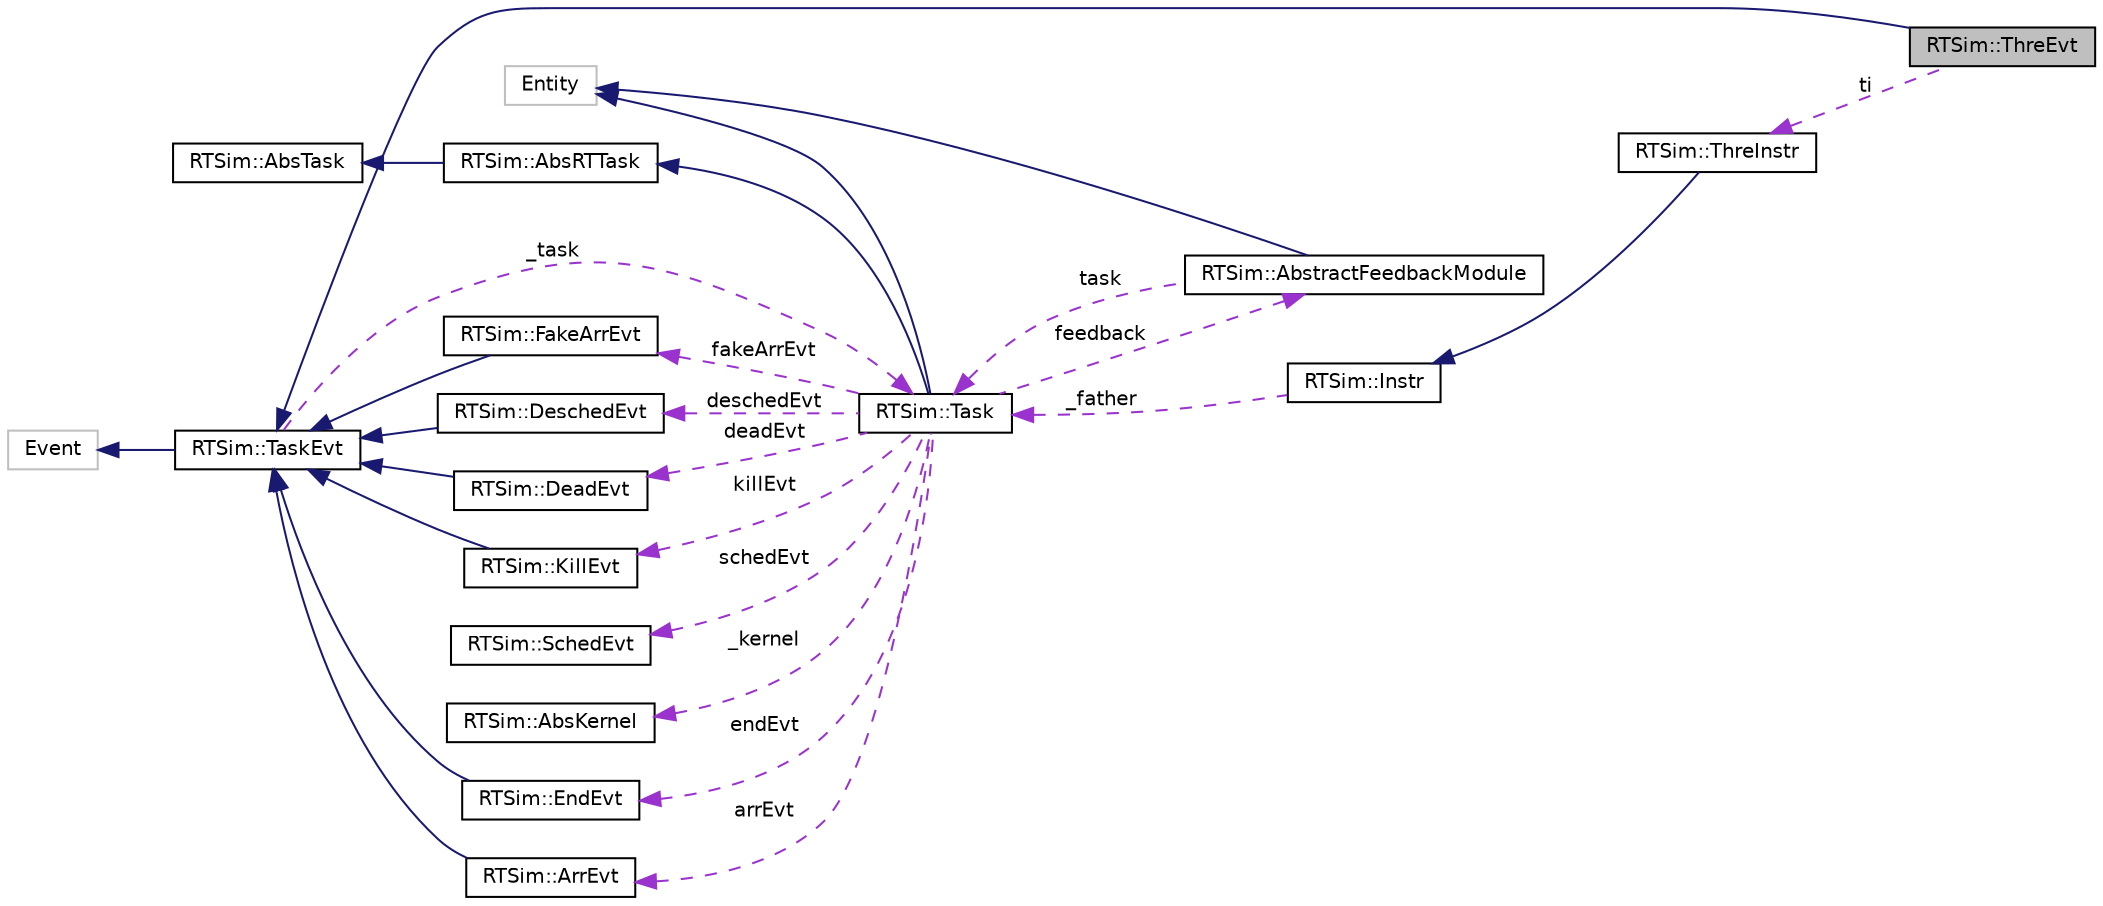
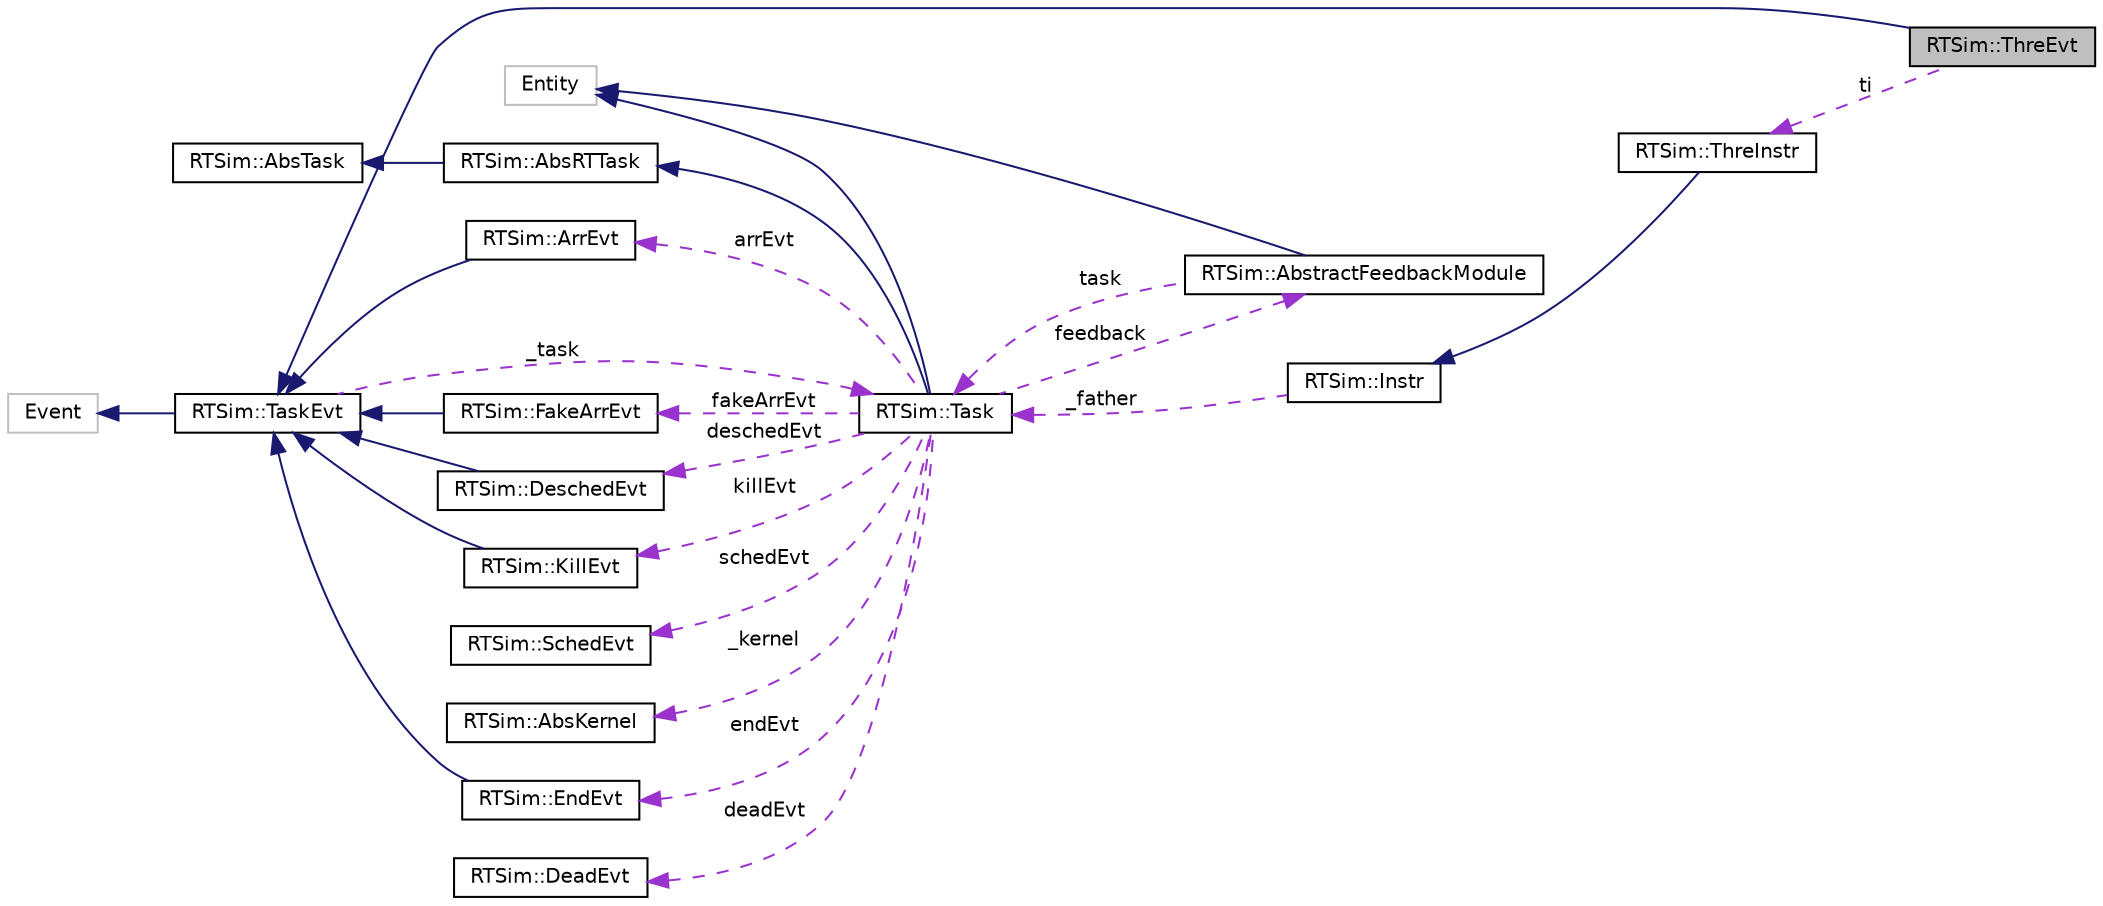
edge "RTSim::DeadEvt" -> "RTSim::TaskEvt": removed
